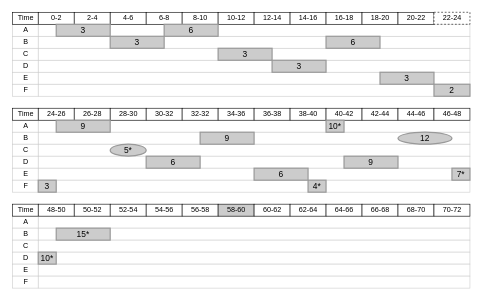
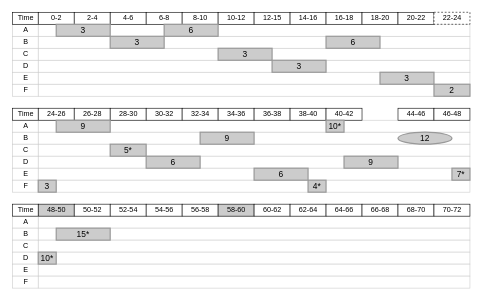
node "12-14": label "12-14" -> "12-15"
node "32-32": label "32-32" -> "32-34"
node "42-44": removed
node "5*": shape ellipse -> rectangle
node "48-50": fillcolor #ffffff -> #cccccc
